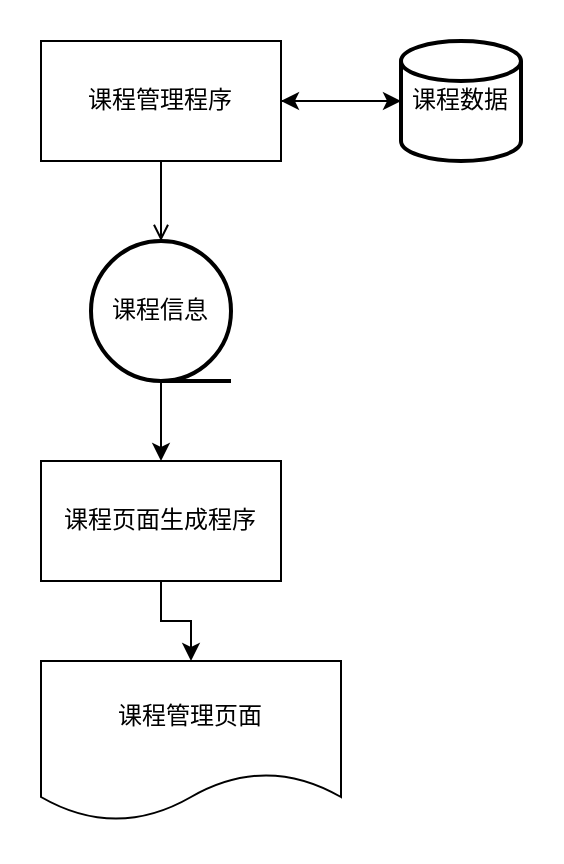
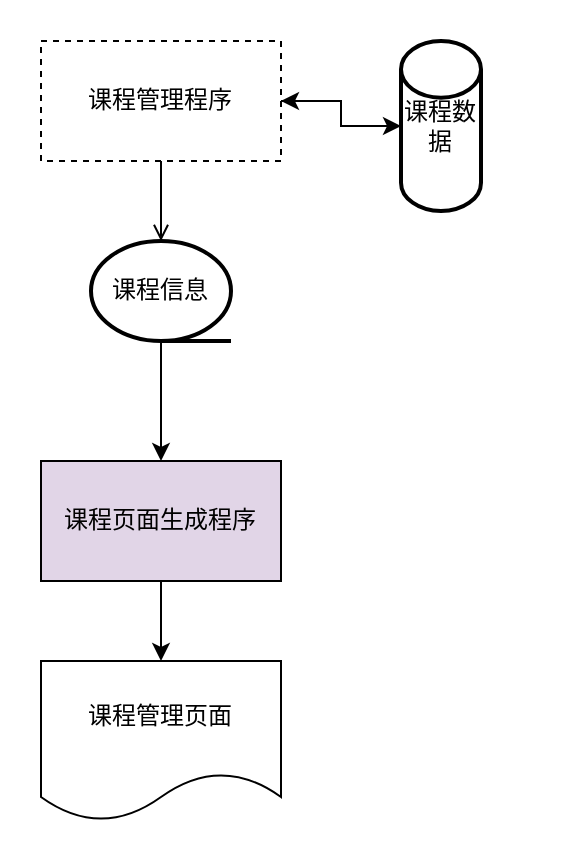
node "课程管理程序": style solid -> dashed
node "课程数据": size 120x120 -> 80x170
node "课程信息": size 140x140 -> 140x100
node "课程页面生成程序": fillcolor #ffffff -> #e1d5e7
node "课程管理页面": size 300x160 -> 240x160
